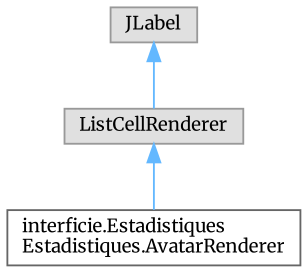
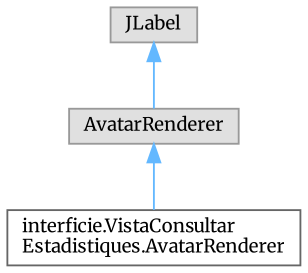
node "ListCellRenderer": label "ListCellRenderer" -> "AvatarRenderer"
node "interficie.Estadistiques Estadistiques.AvatarRenderer": label "interficie.Estadistiques Estadistiques.AvatarRenderer" -> "interficie.VistaConsultar Estadistiques.AvatarRenderer"
